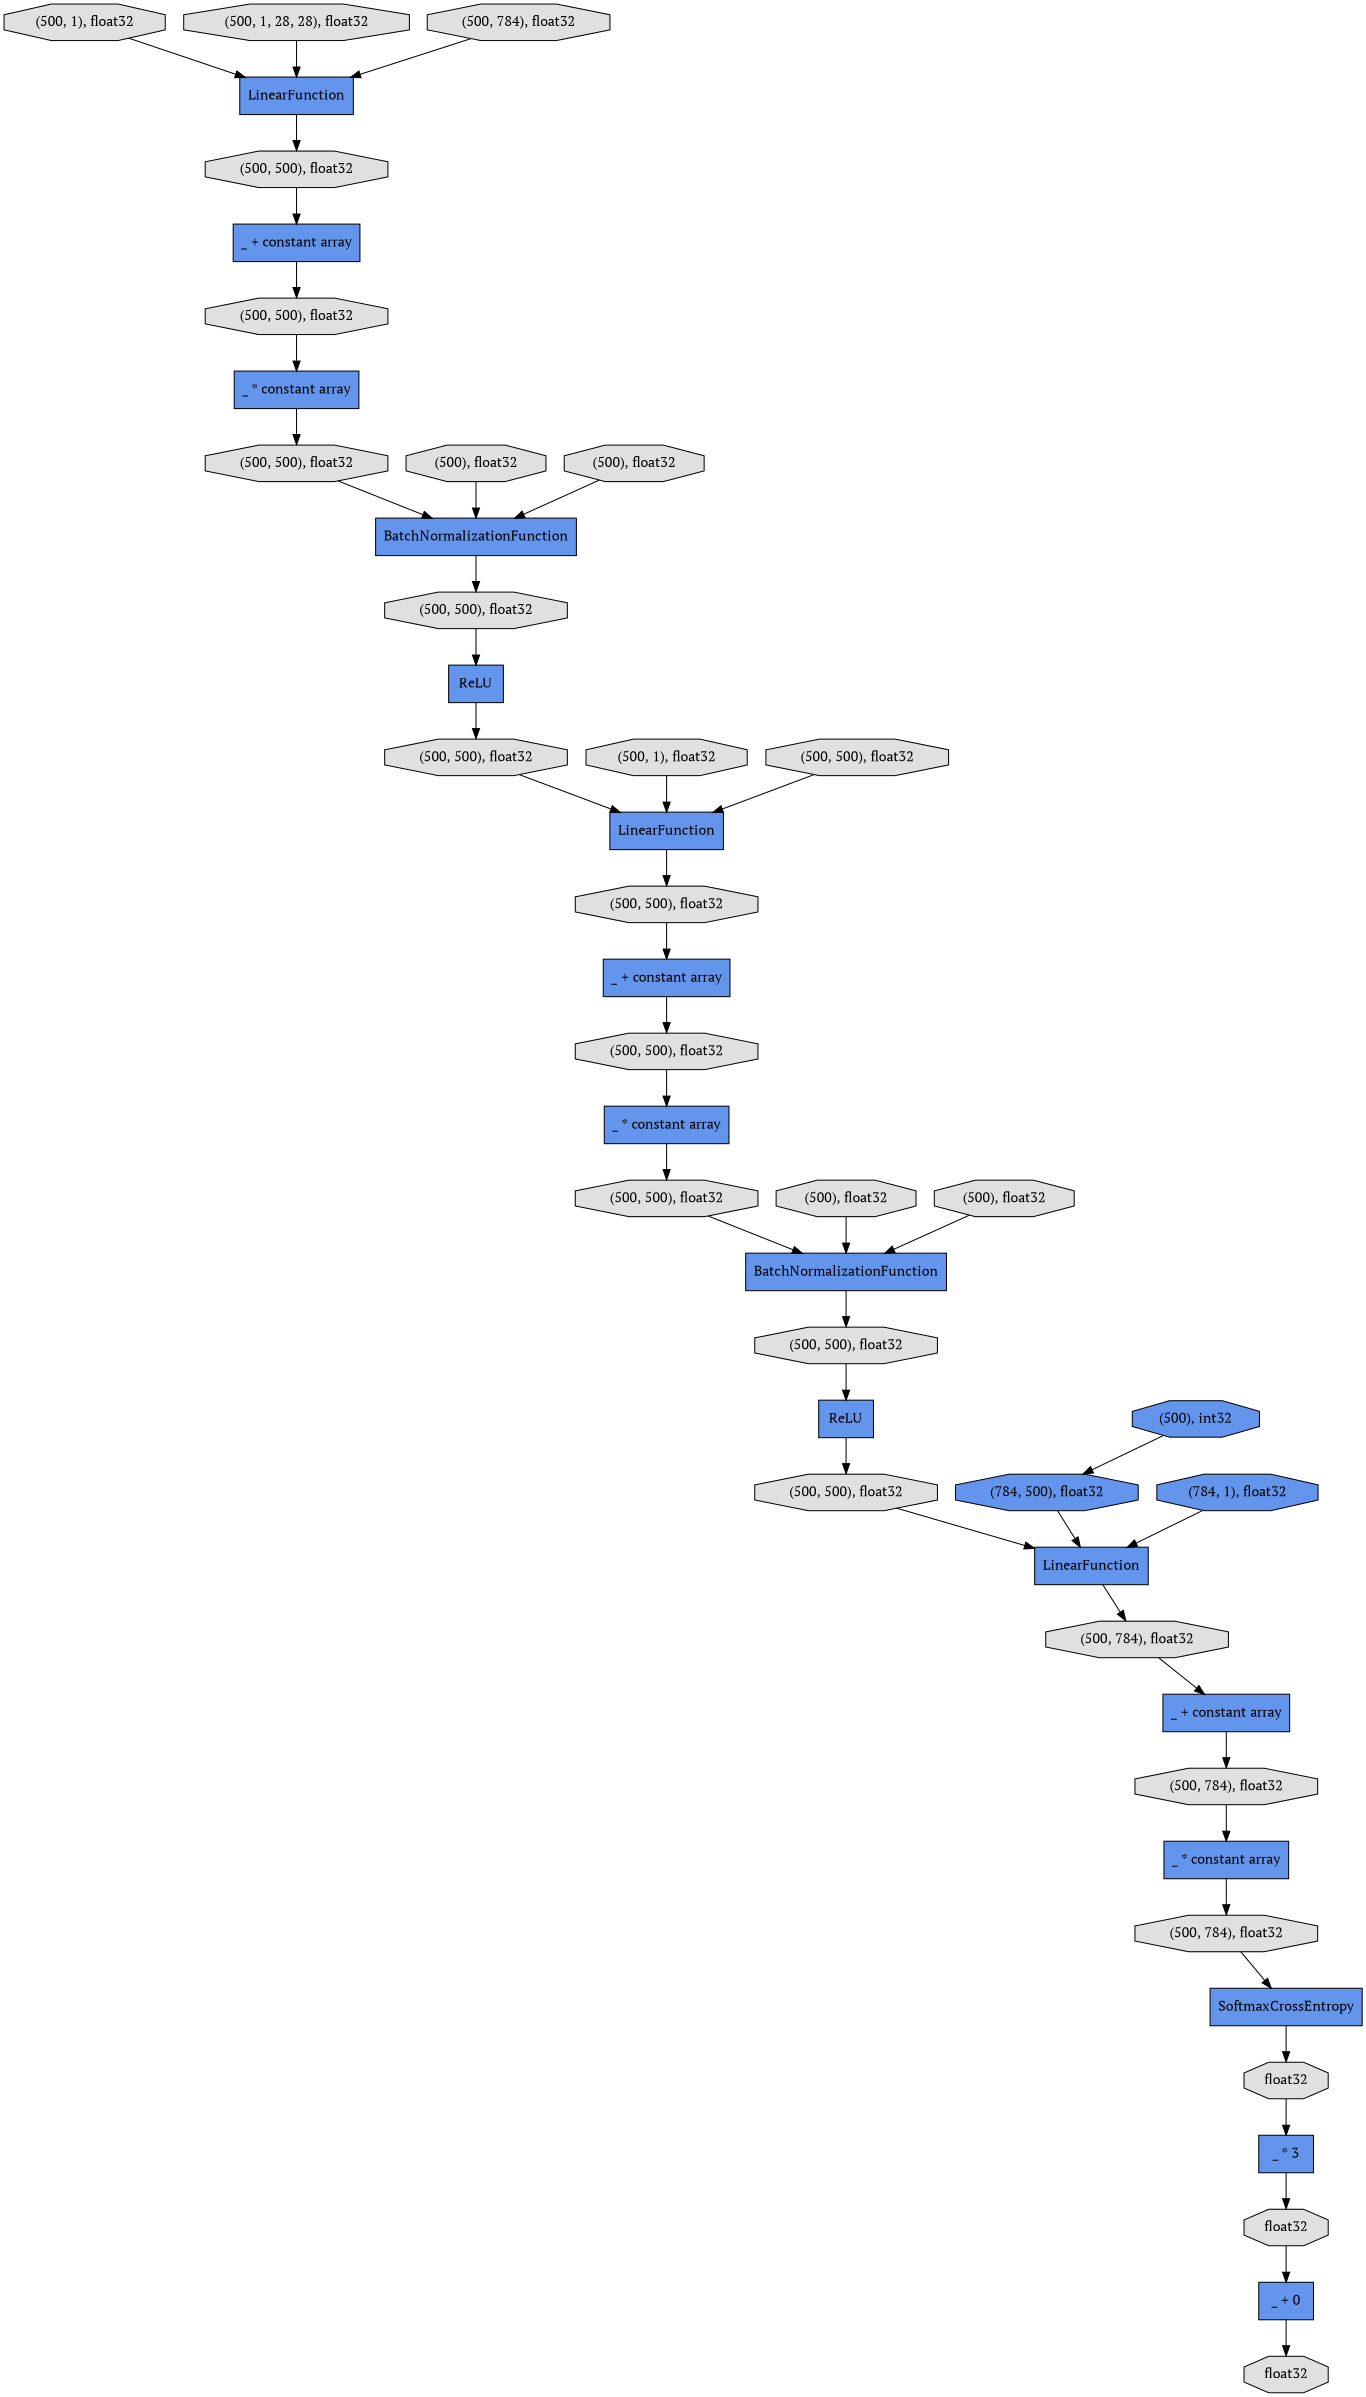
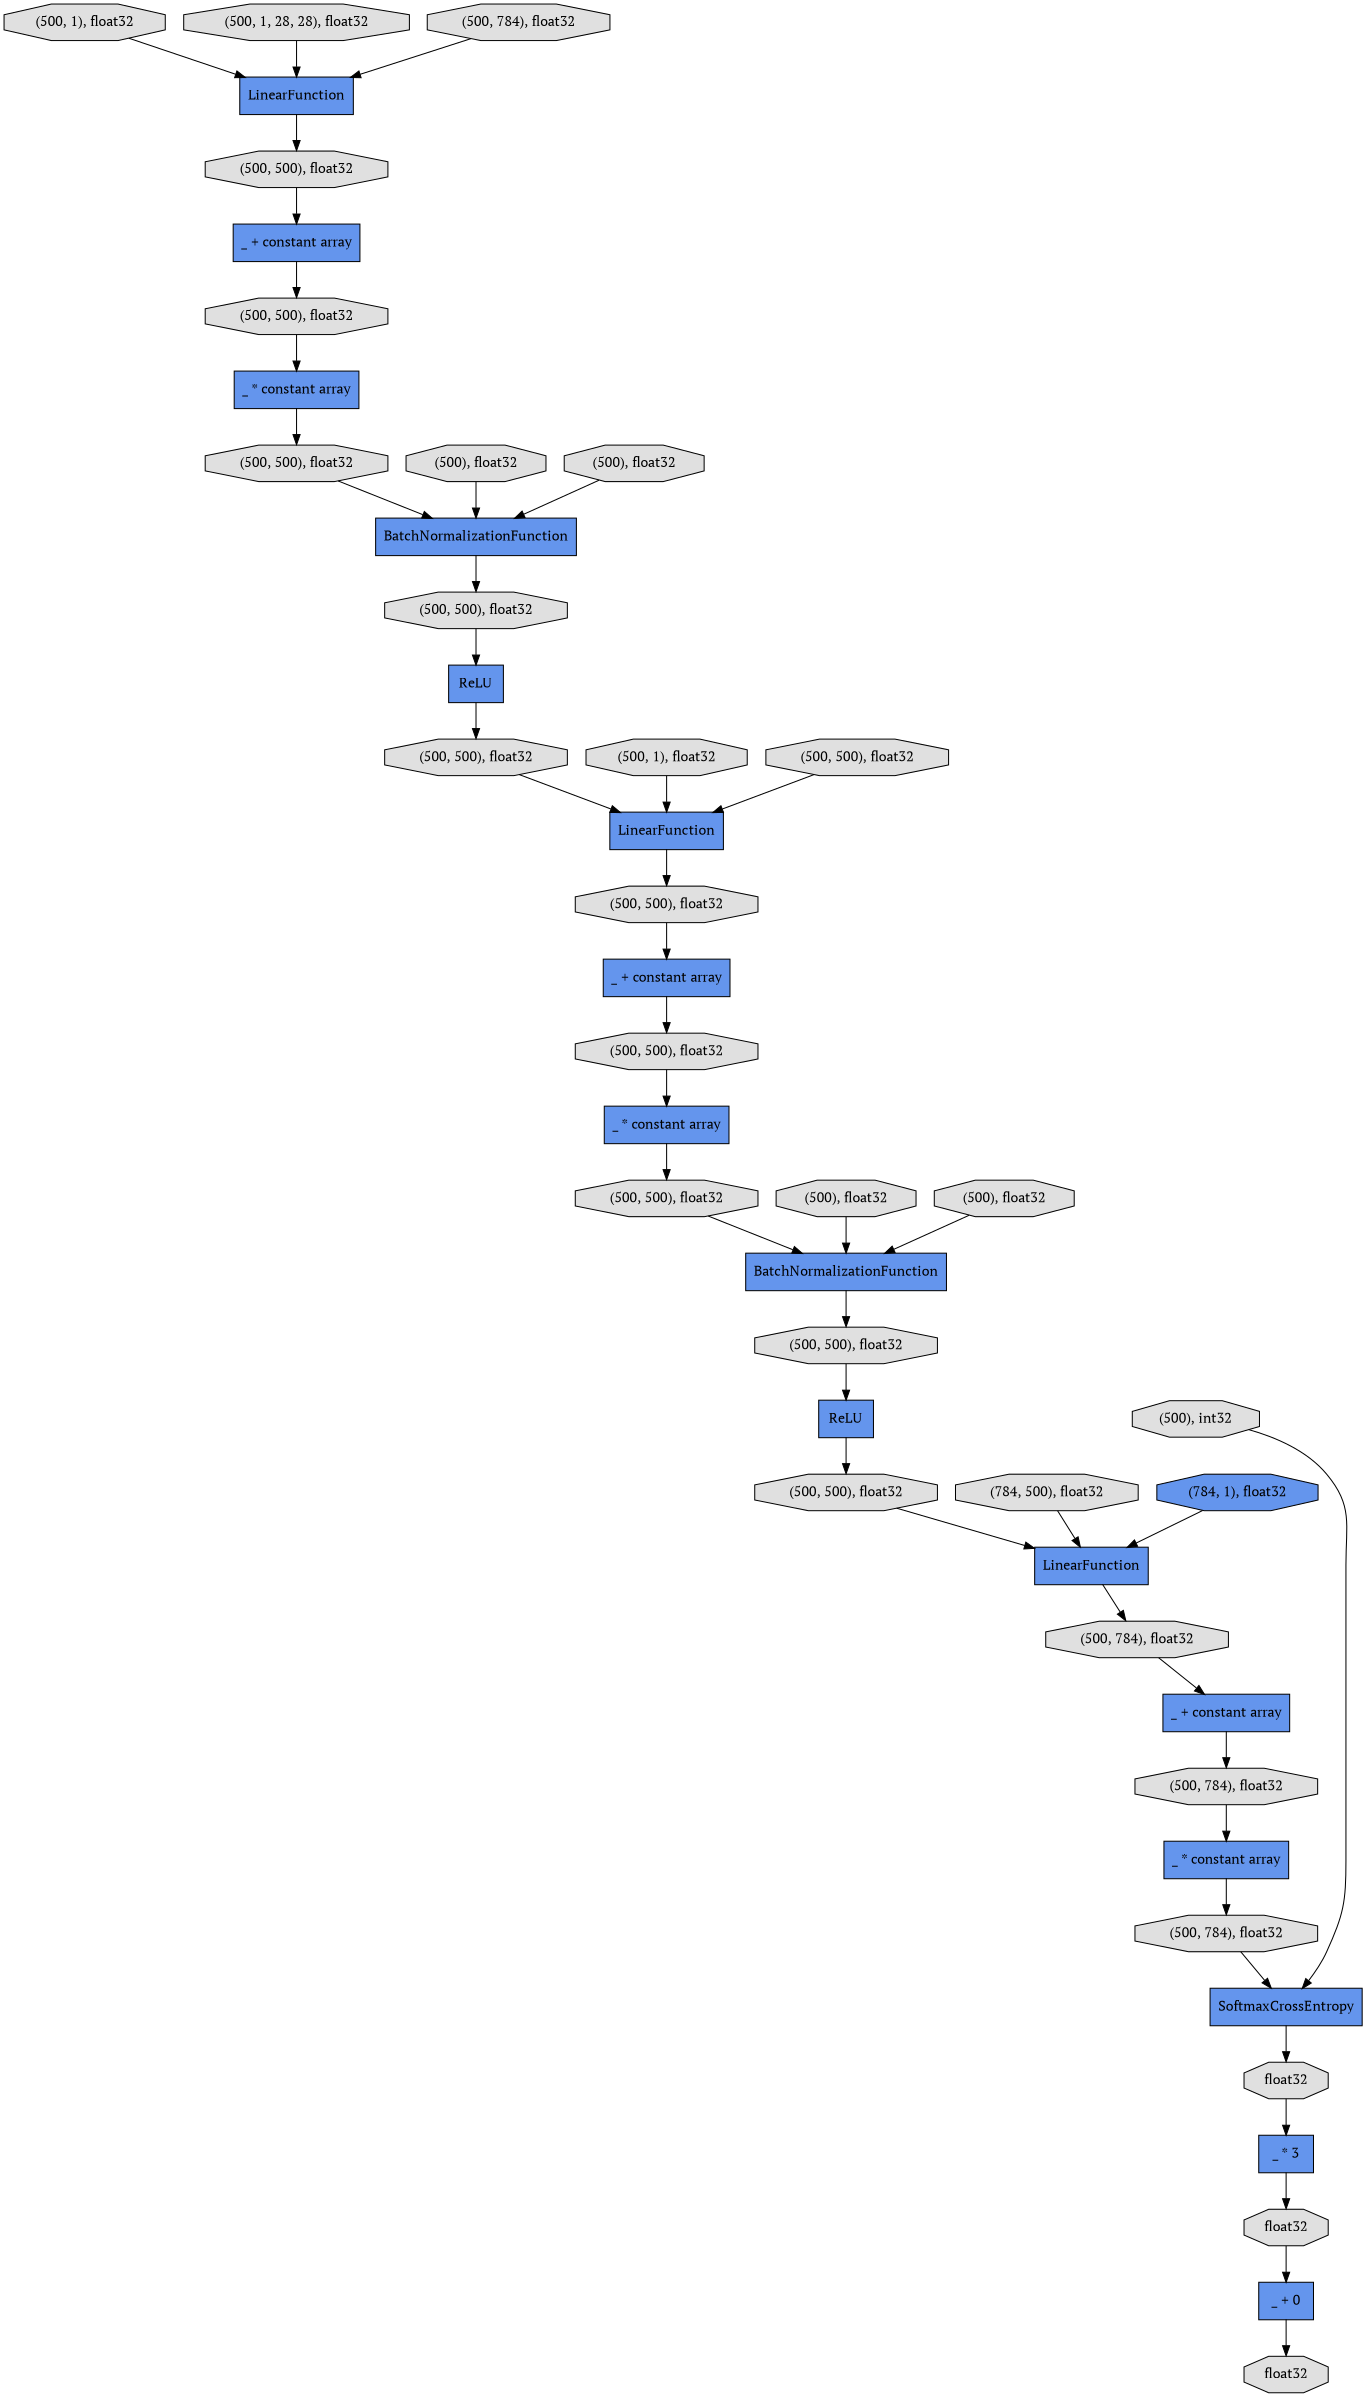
node "(500), int32": fillcolor #6495ed -> #e0e0e0
edge "(500), int32" -> "(784, 500), float32": now "(500), int32" -> "SoftmaxCrossEntropy"
node "(784, 500), float32": fillcolor #6495ed -> #e0e0e0
